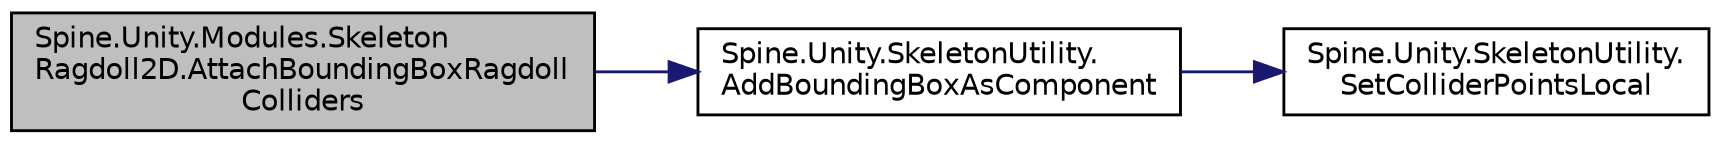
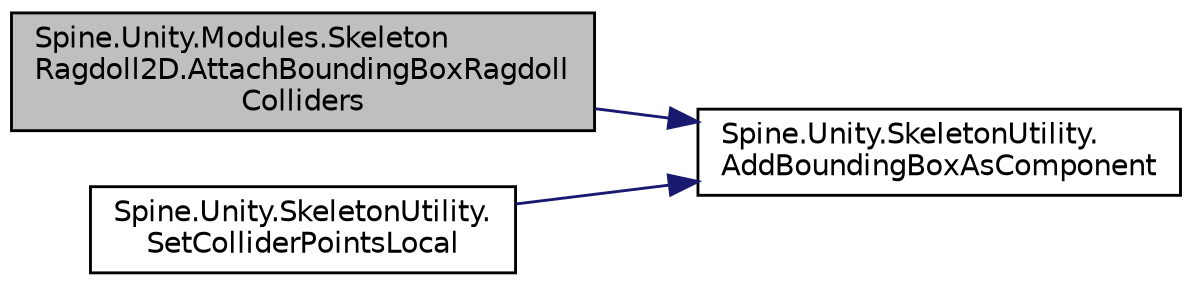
edge "Spine.Unity.SkeletonUtility. AddBoundingBoxAsComponent" -> "Spine.Unity.SkeletonUtility. SetColliderPointsLocal": reversed
